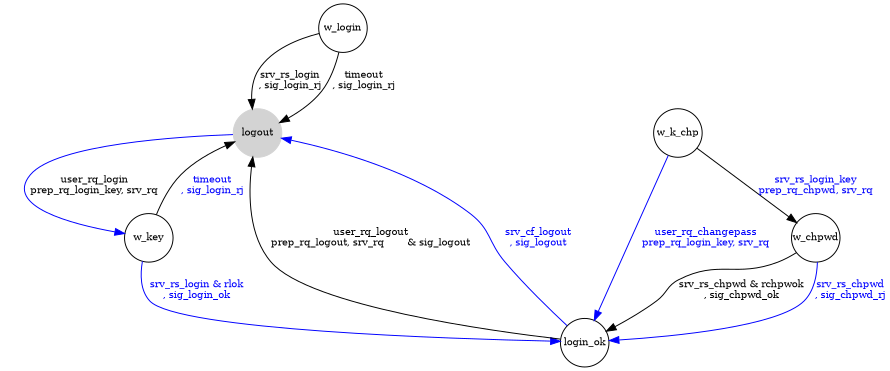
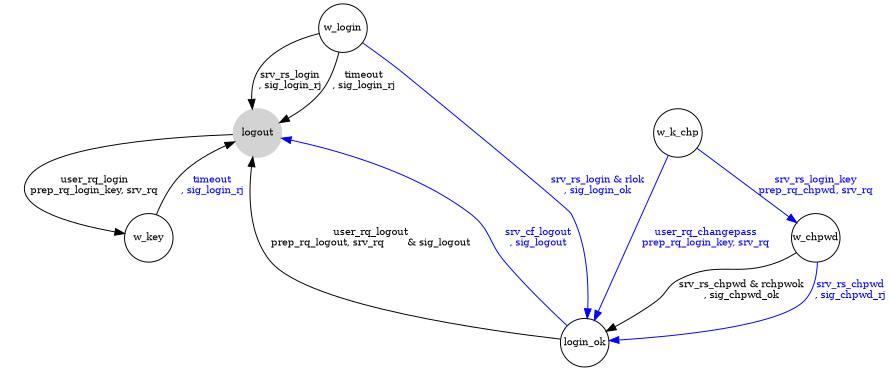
edge "logout" -> "w_key": color blue -> black
edge "w_k_chp" -> "w_chpwd": color black -> blue
edge "w_key" -> "login_ok": now "w_login" -> "login_ok"
